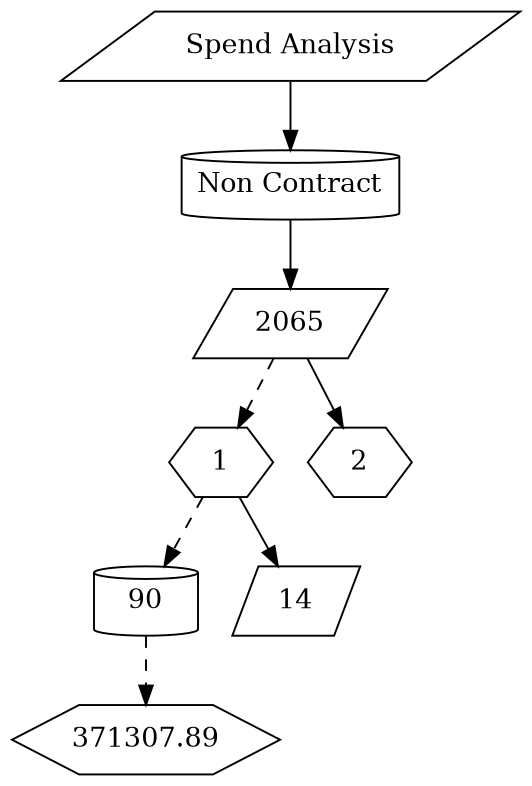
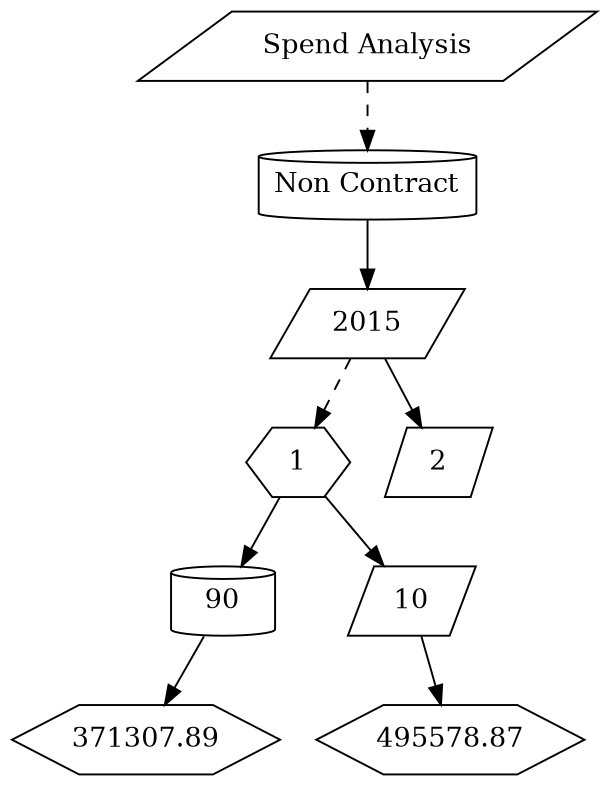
edge "Spend Analysis" -> "Non Contract": style solid -> dashed
node "2065": label "2065" -> "2015"
node "2": shape hexagon -> parallelogram
edge "1" -> "90": style dashed -> solid
node "14": label "14" -> "10"
edge "90" -> "371307.89": style dashed -> solid
node "495578.87": added
